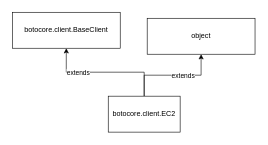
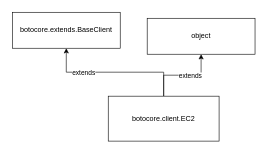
node "botocore.client.BaseClient": label "botocore.client.BaseClient" -> "botocore.extends.BaseClient"
node "botocore.client.EC2": size 72x36 -> 111x45
